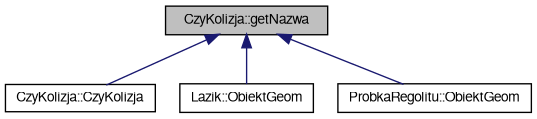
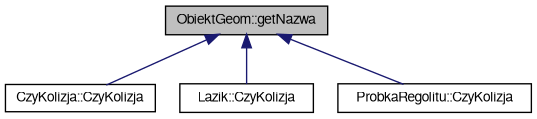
node "CzyKolizja::getNazwa": label "CzyKolizja::getNazwa" -> "ObiektGeom::getNazwa"
node "Lazik::ObiektGeom": label "Lazik::ObiektGeom" -> "Lazik::CzyKolizja"
node "ProbkaRegolitu::ObiektGeom": label "ProbkaRegolitu::ObiektGeom" -> "ProbkaRegolitu::CzyKolizja"
